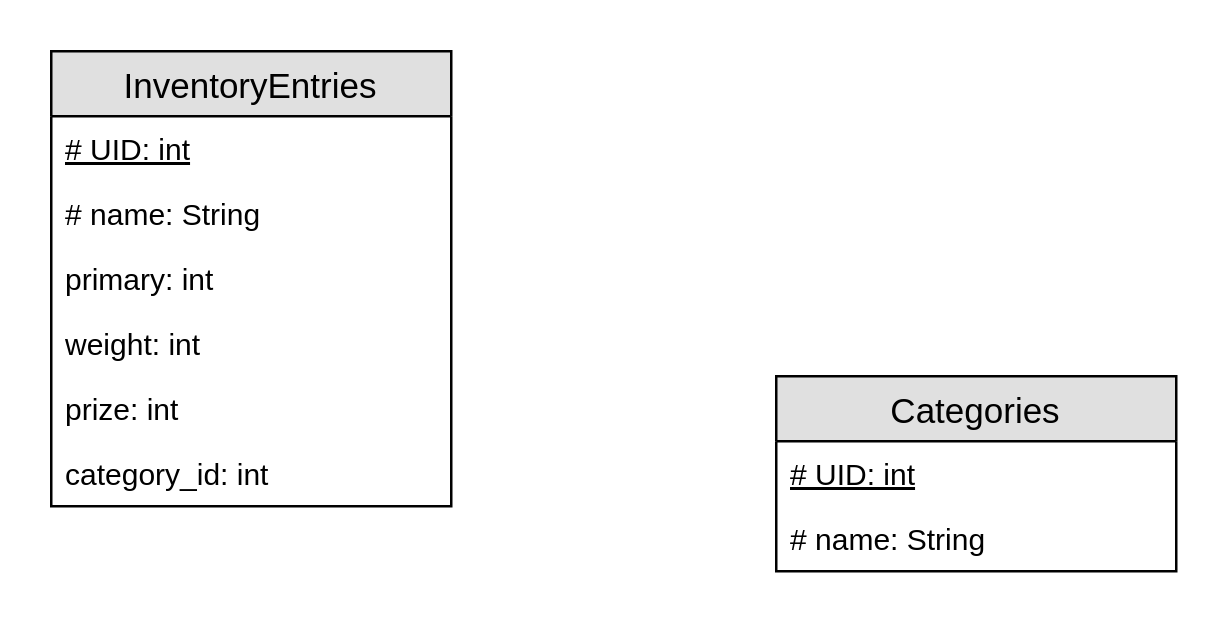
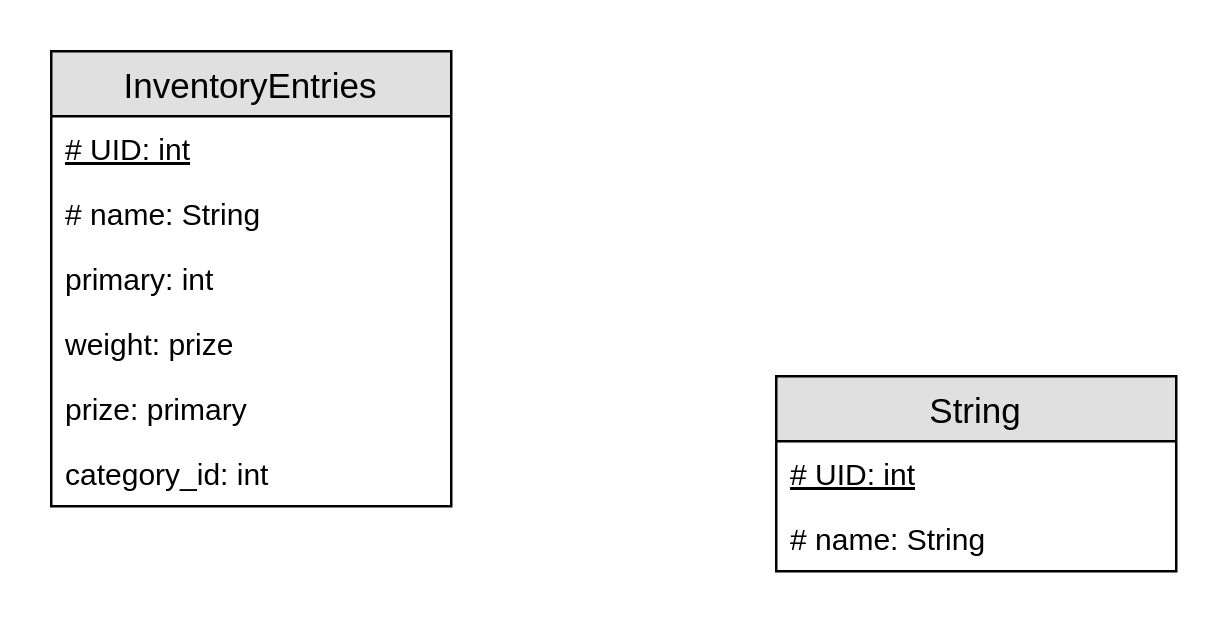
node "weight: int": label "weight: int" -> "weight: prize"
node "prize: int": label "prize: int" -> "prize: primary"
node "Categories": label "Categories" -> "String"
